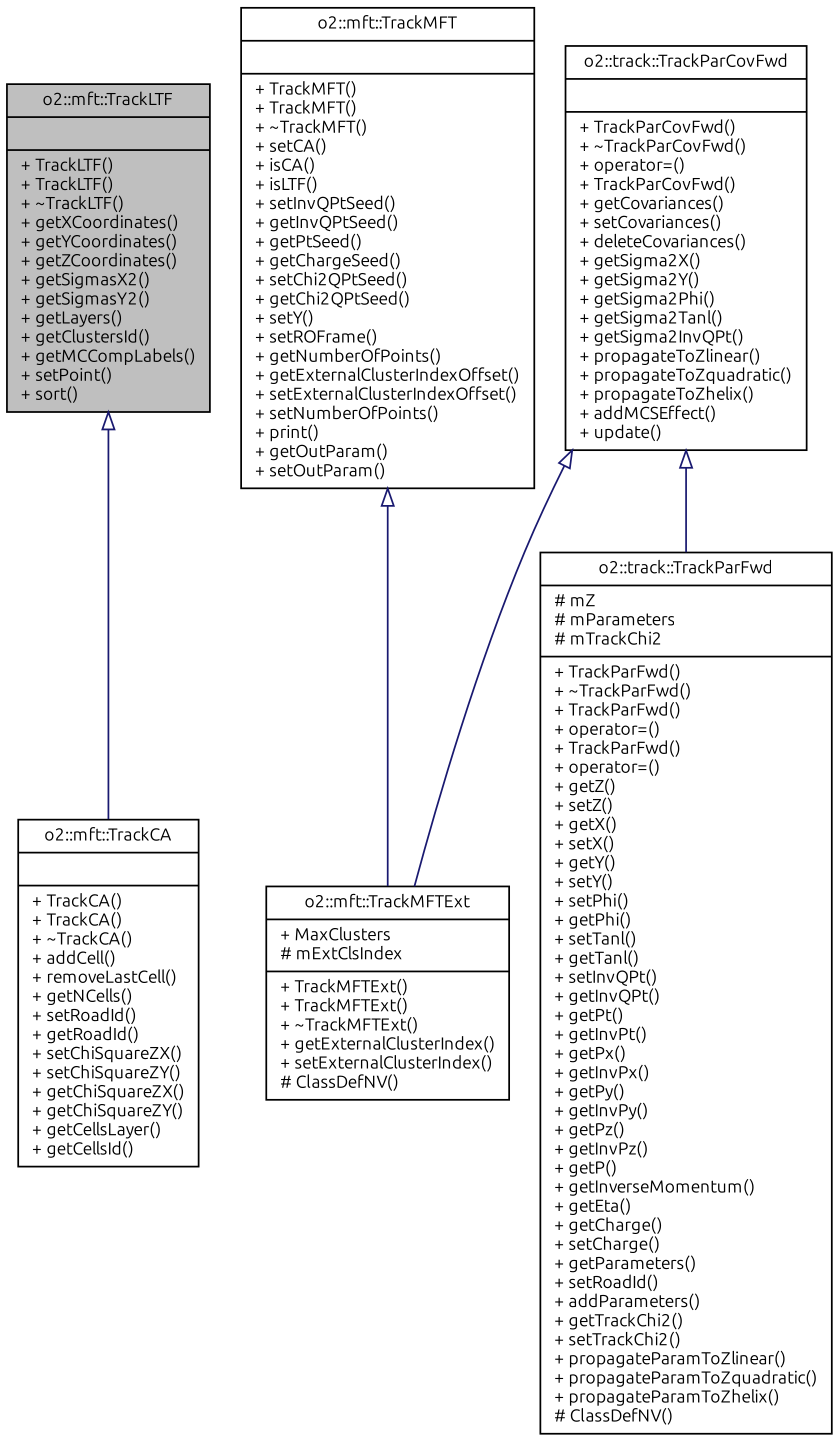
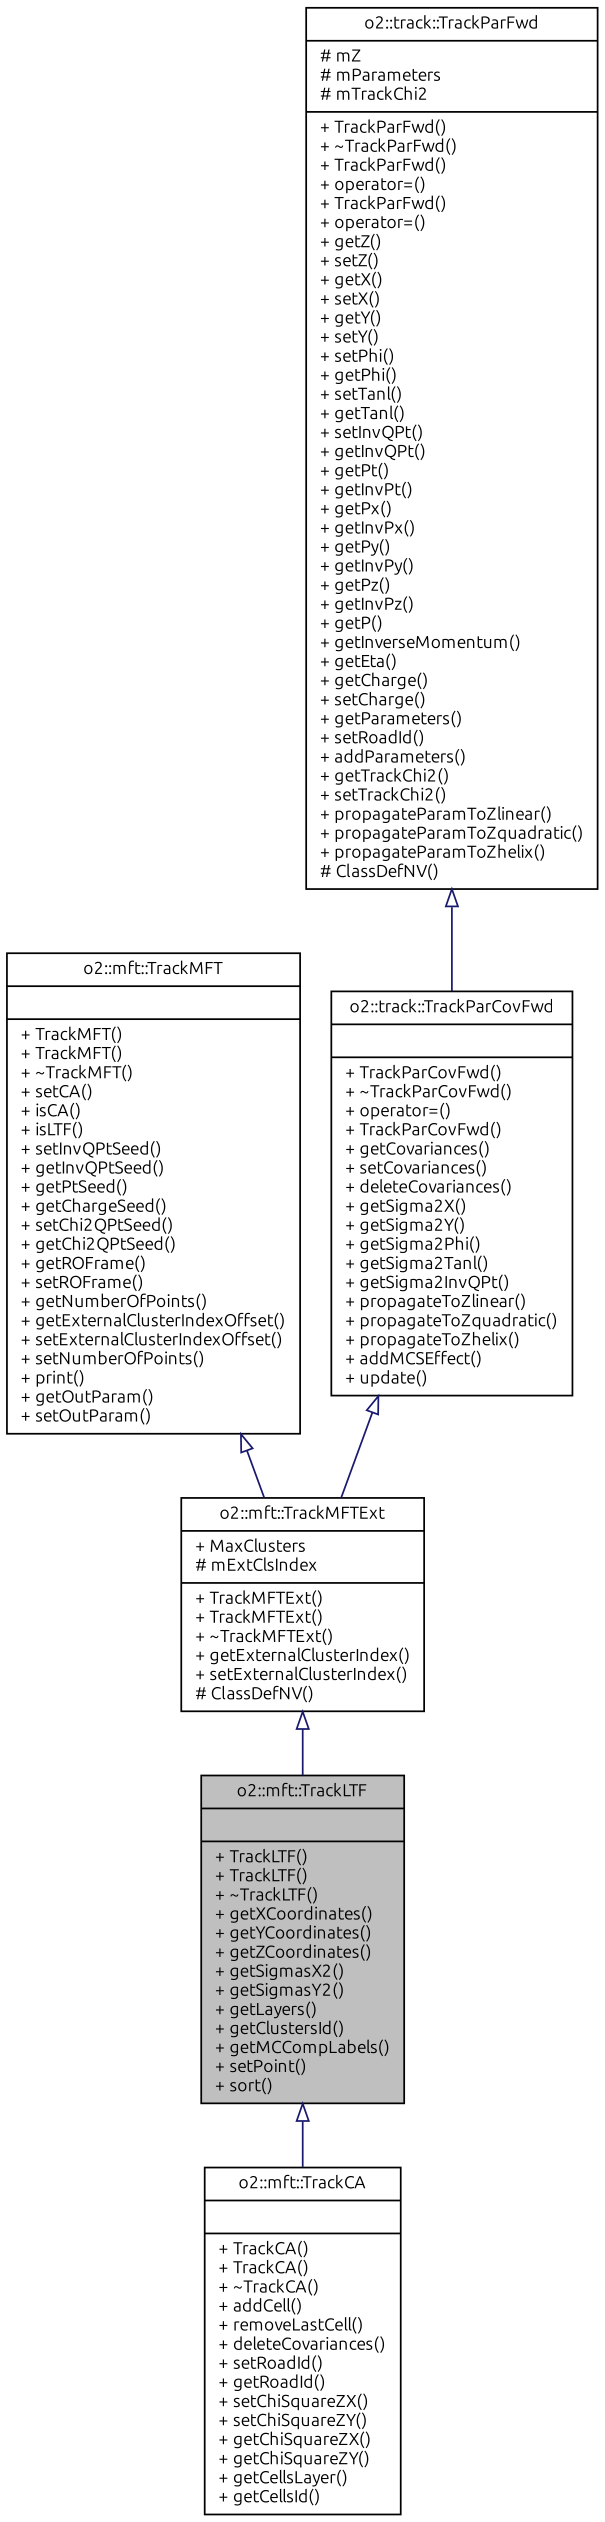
node "o2::mft::TrackMFT": text "+ setY()" -> "+ getROFrame()"
edge "o2::track::TrackParFwd" -> "o2::track::TrackParCovFwd": reversed
node "o2::mft::TrackCA": text "+ getNCells()" -> "+ deleteCovariances()"
edge "o2::mft::TrackLTF" -> "o2::mft::TrackMFTExt": added
